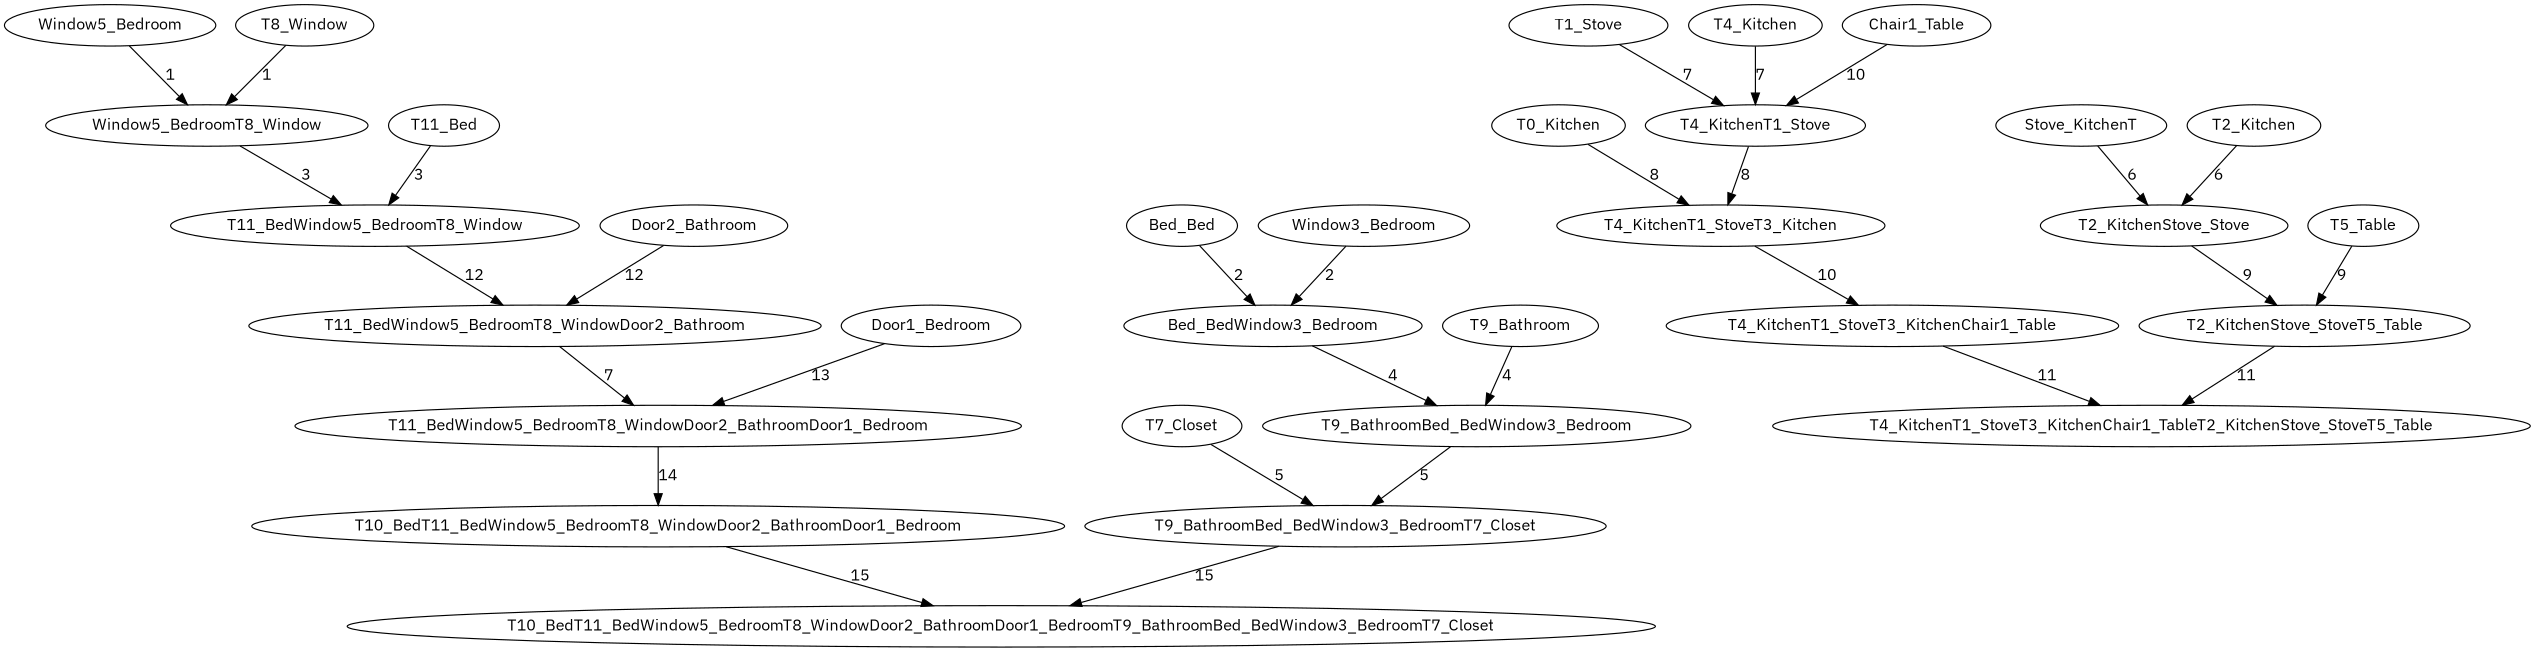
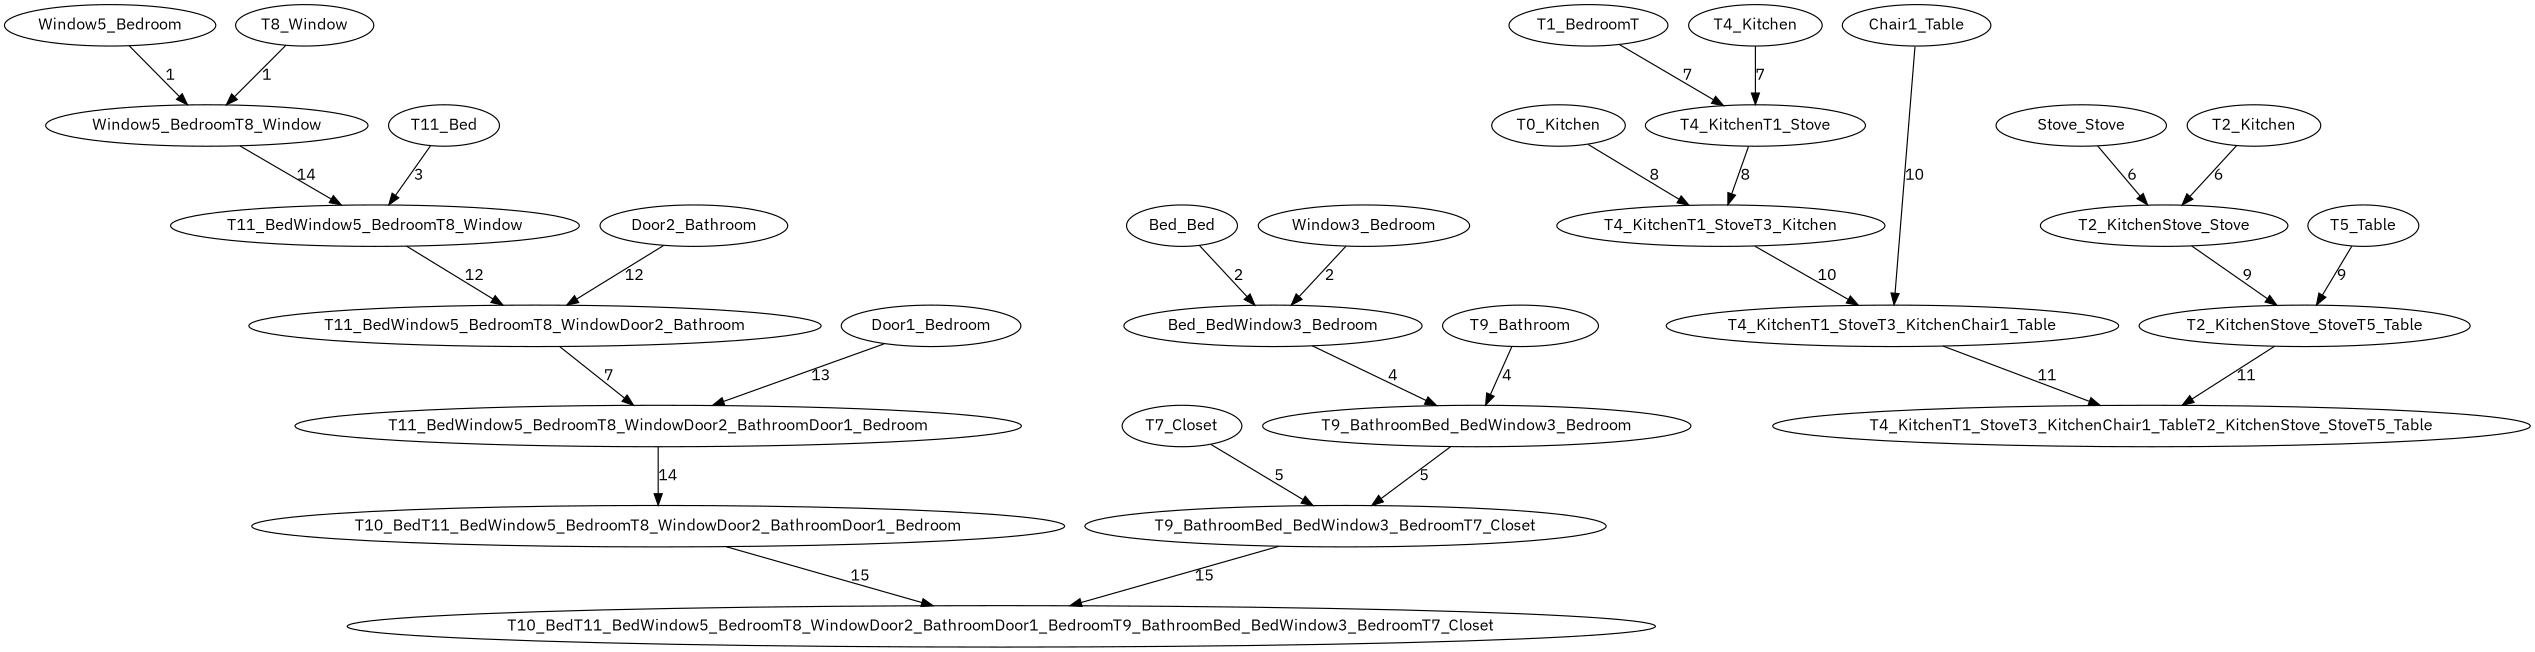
node "T1_Stove": label "T1_Stove" -> "T1_BedroomT"
edge "Chair1_Table" -> "T4_KitchenT1_Stove": now "Chair1_Table" -> "T4_KitchenT1_StoveT3_KitchenChair1_Table"
node "Stove_KitchenT": label "Stove_KitchenT" -> "Stove_Stove"
edge "Window5_BedroomT8_Window" -> "T11_BedWindow5_BedroomT8_Window": label "3" -> "14"
